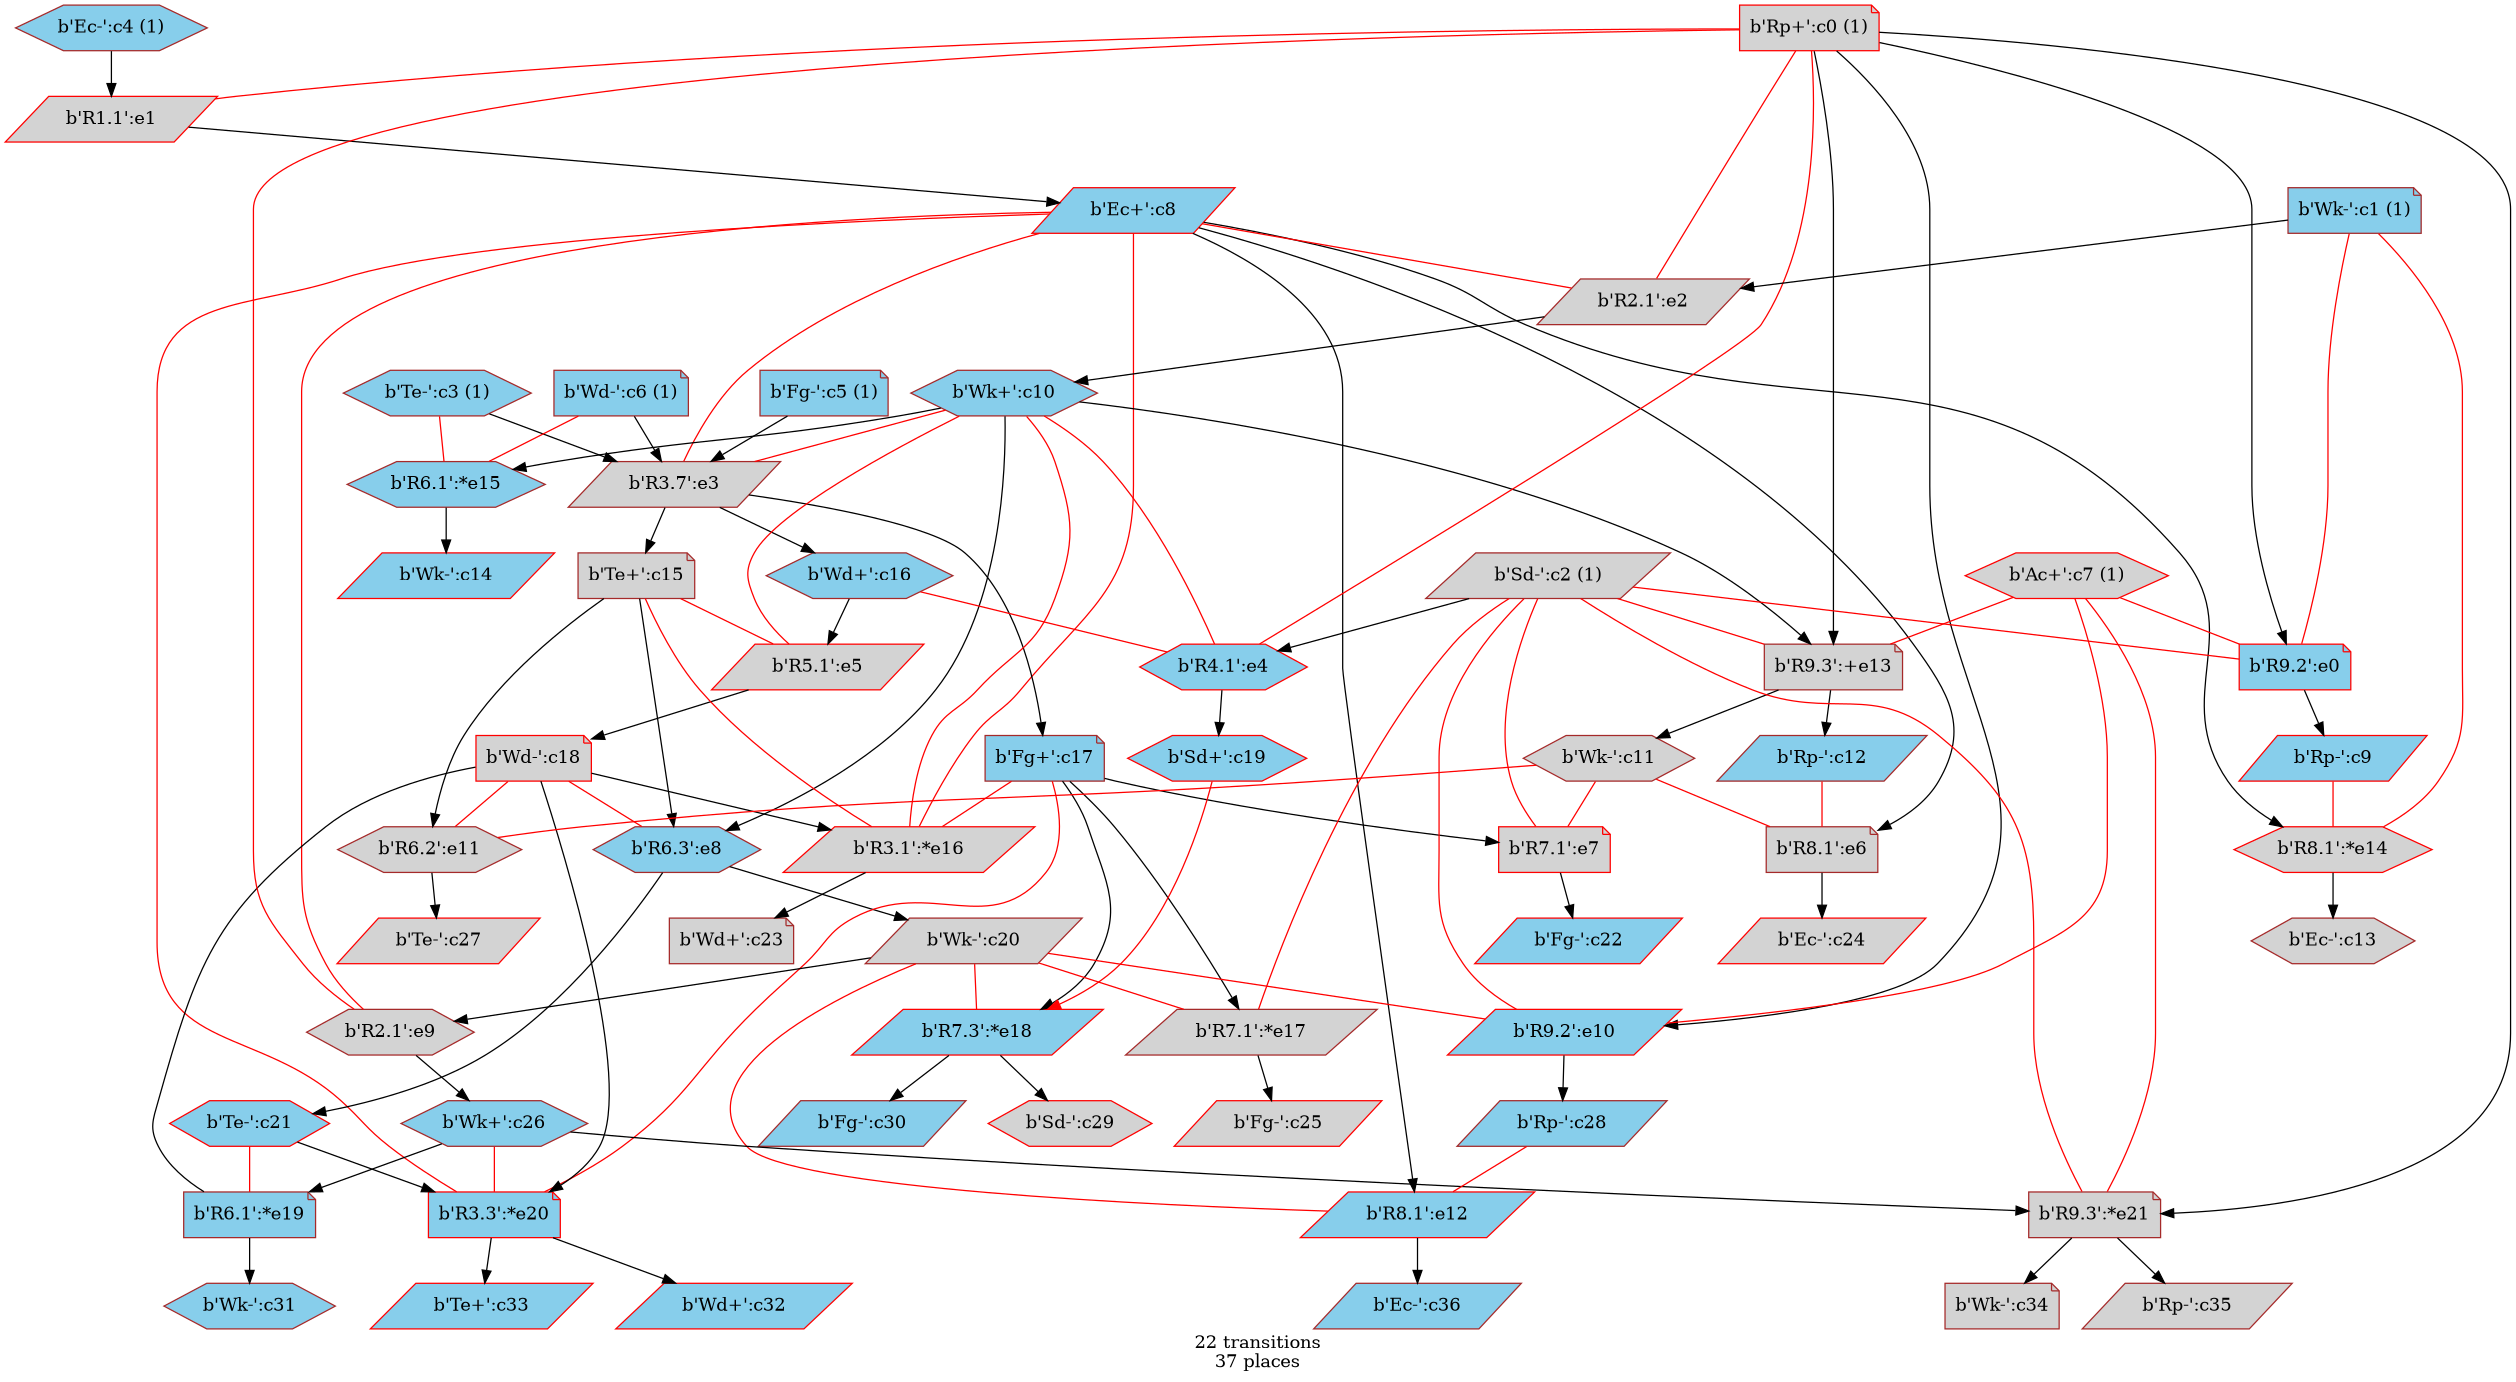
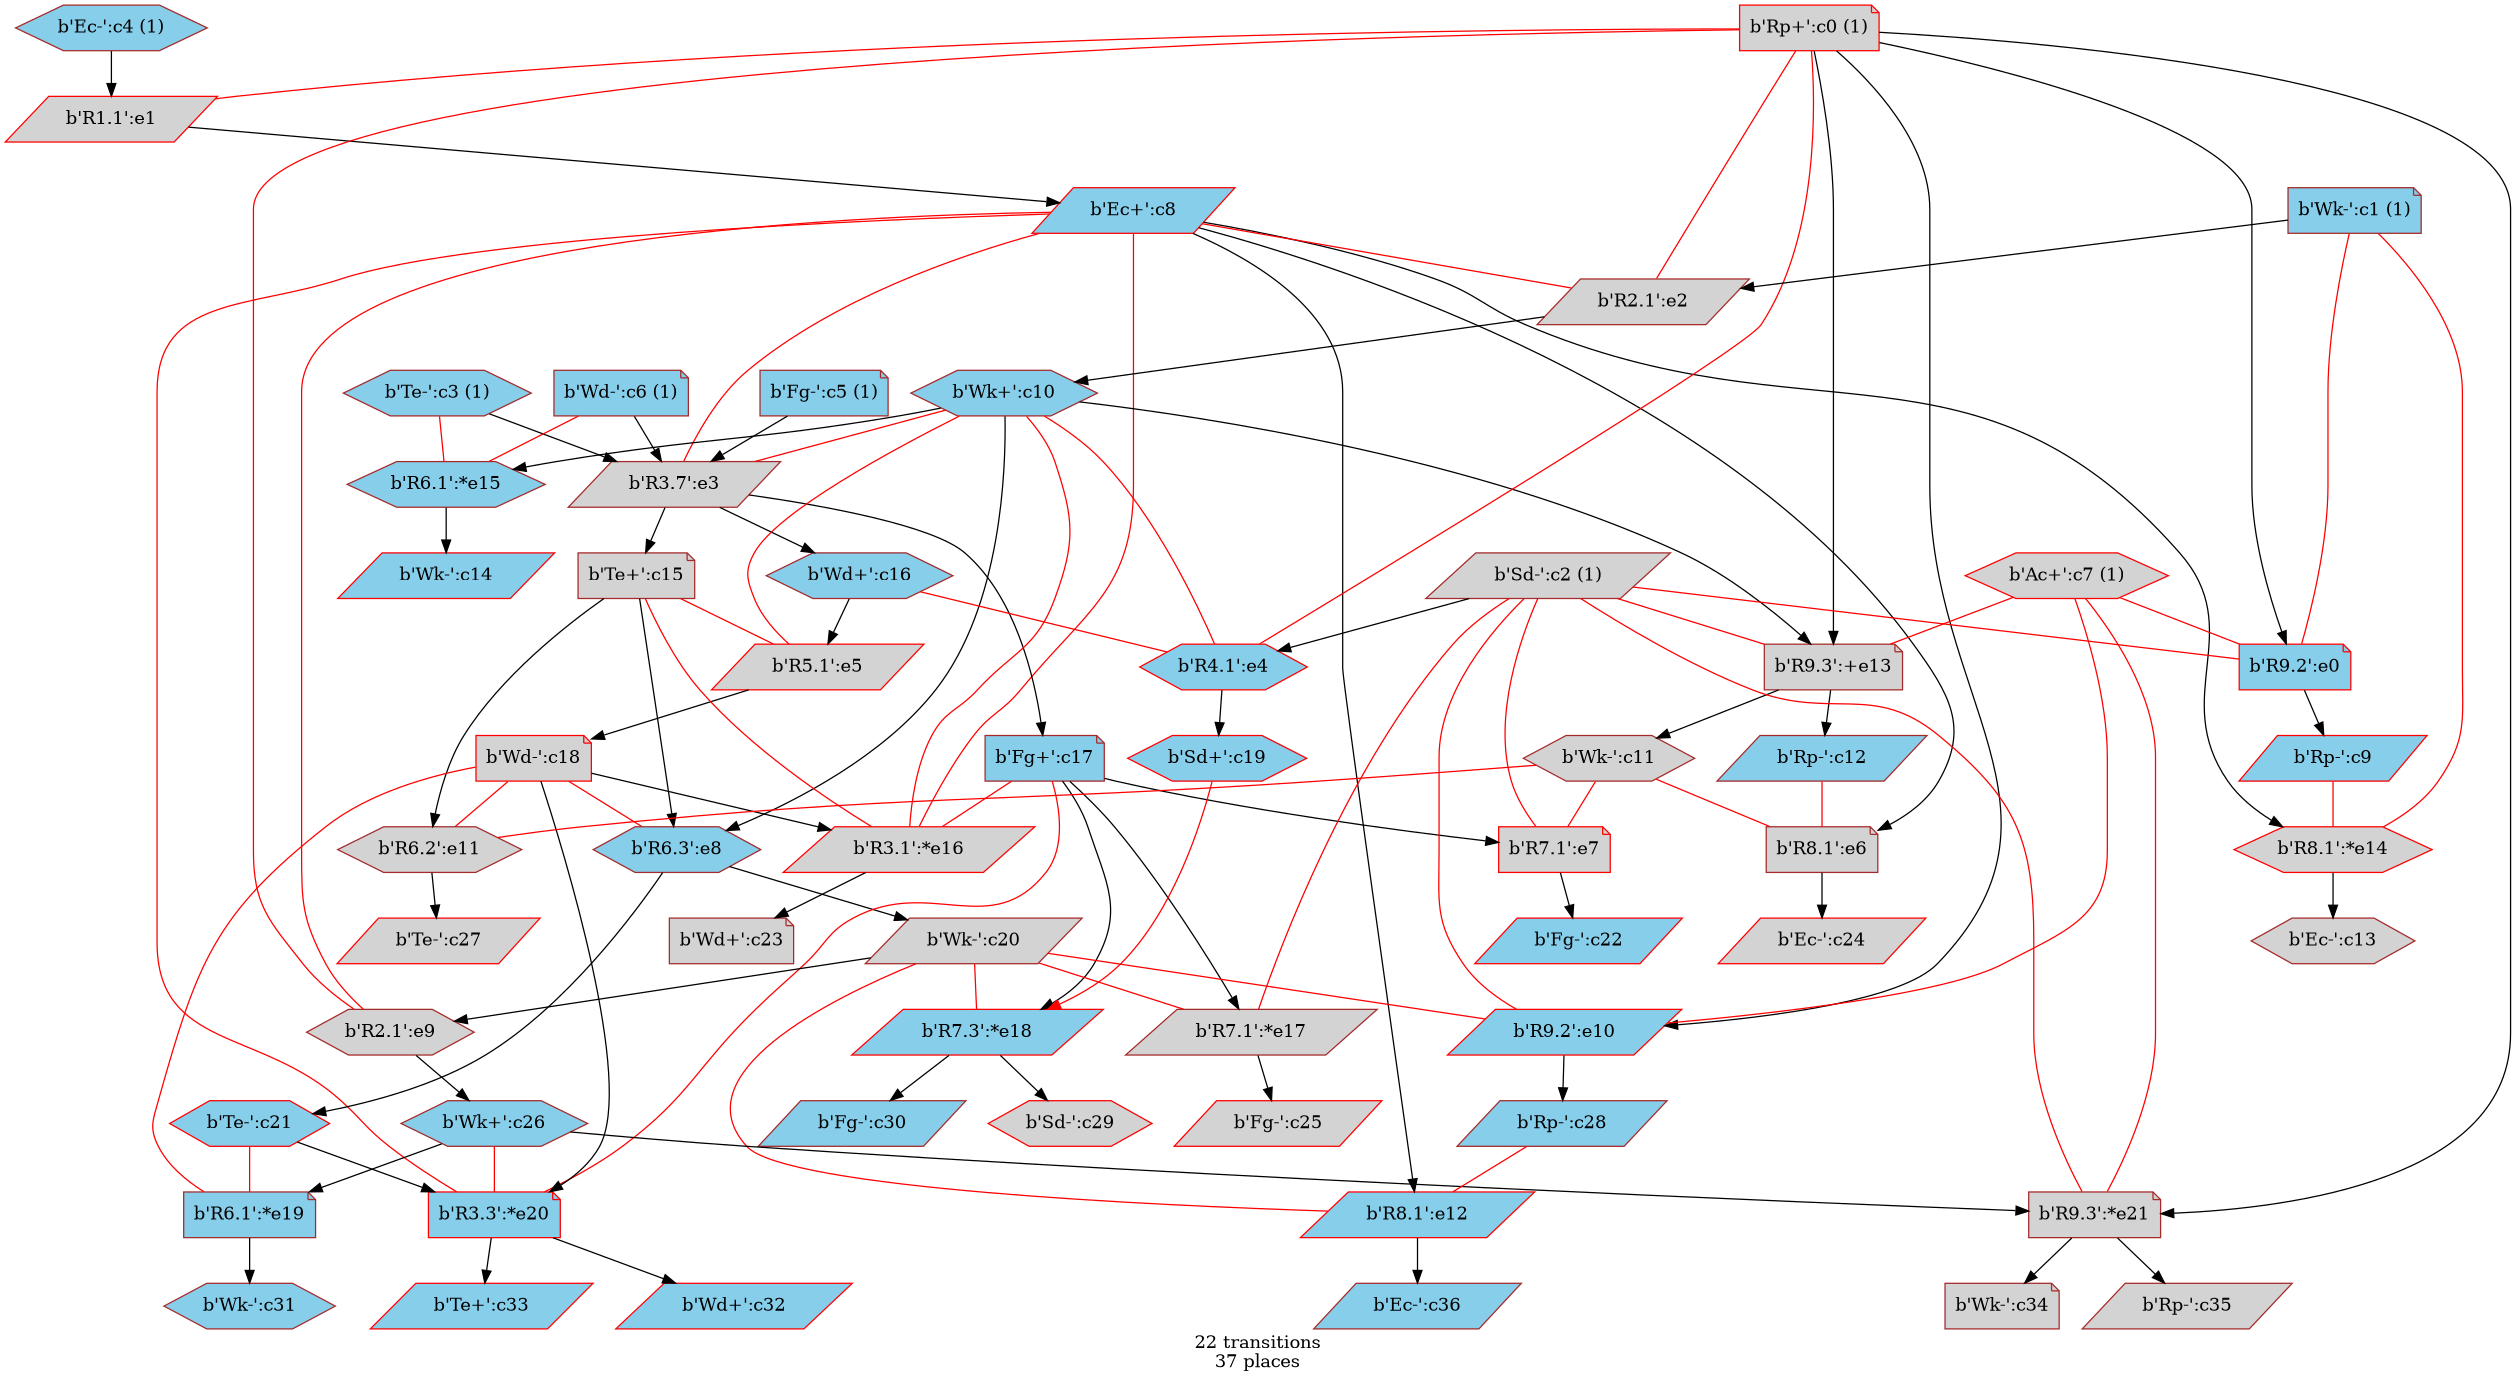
edge "b'Wd-':c18" -- "b'R6.1':*e19": color black -> red
